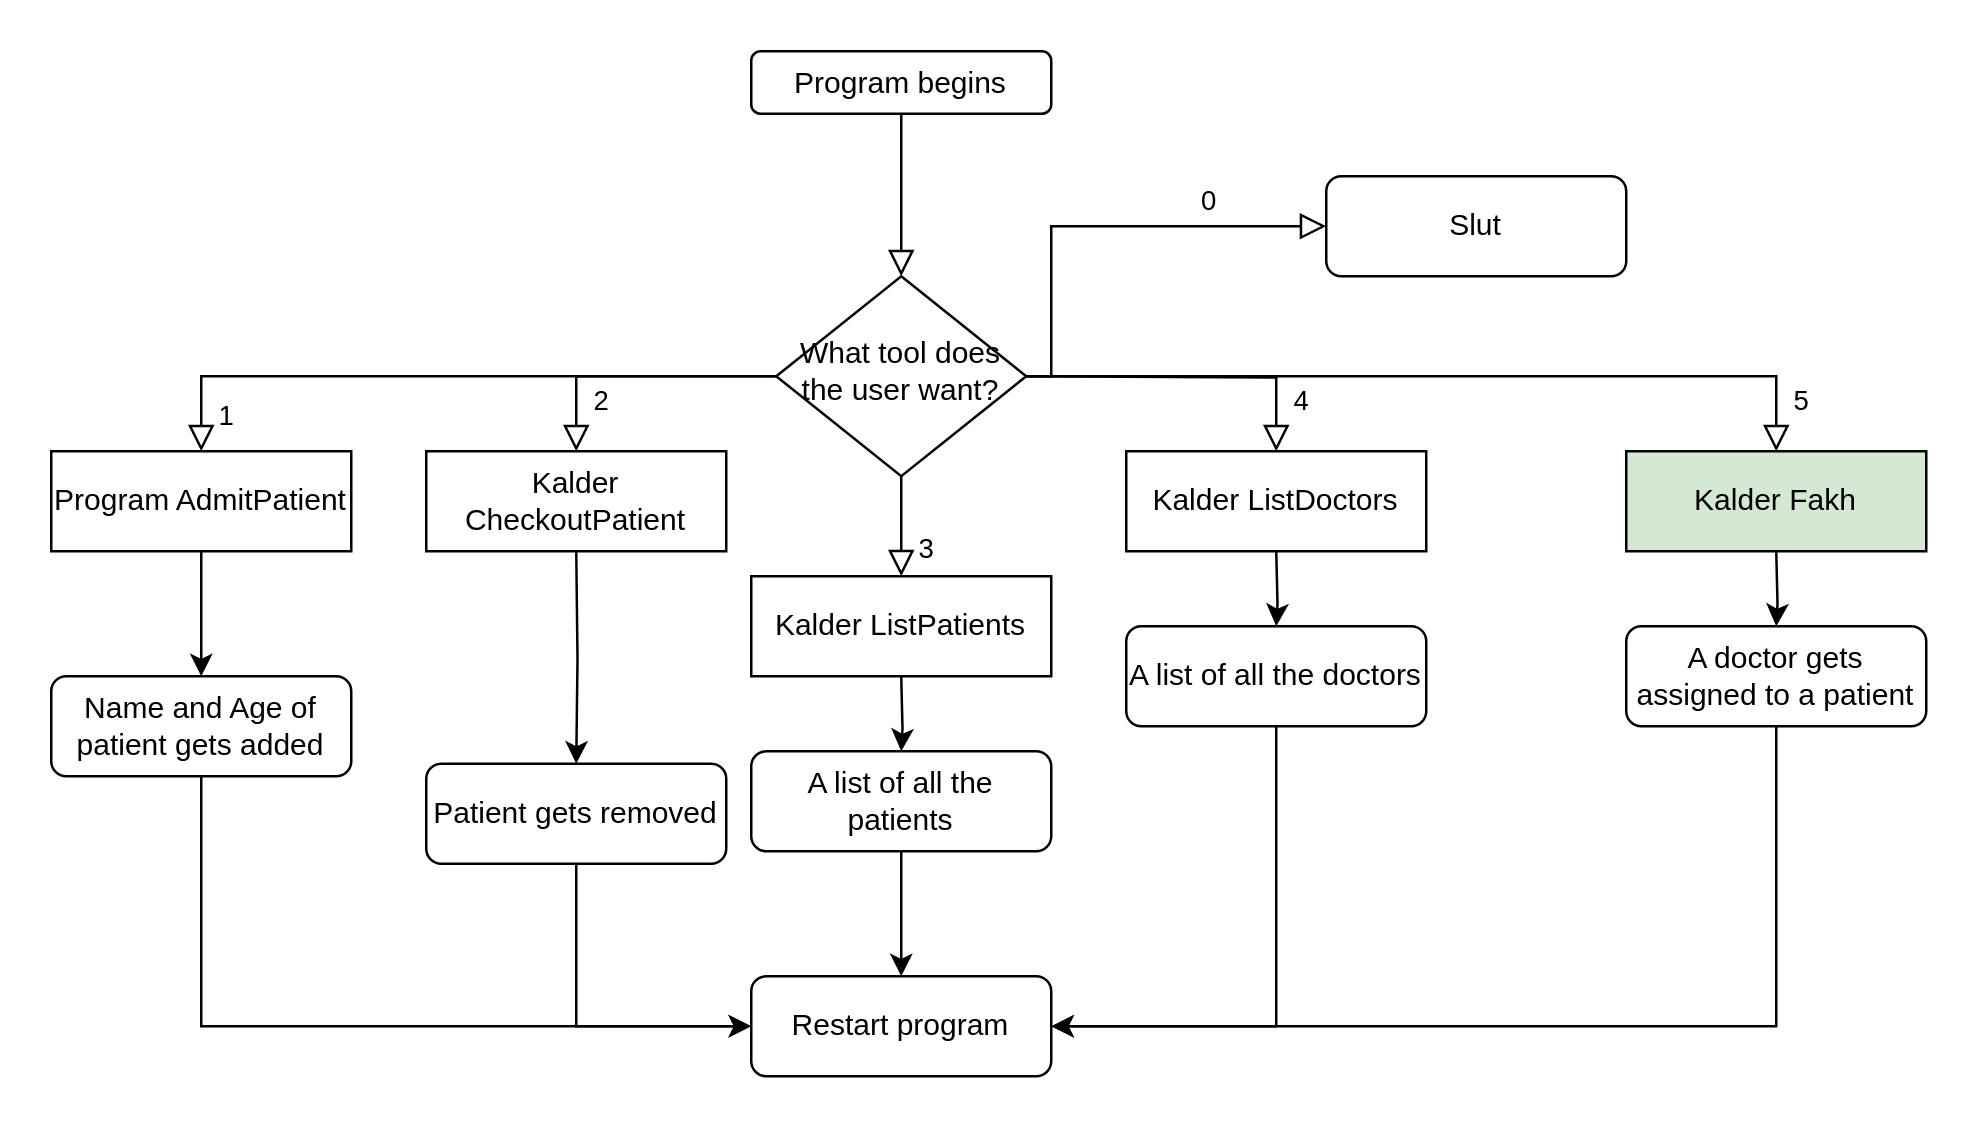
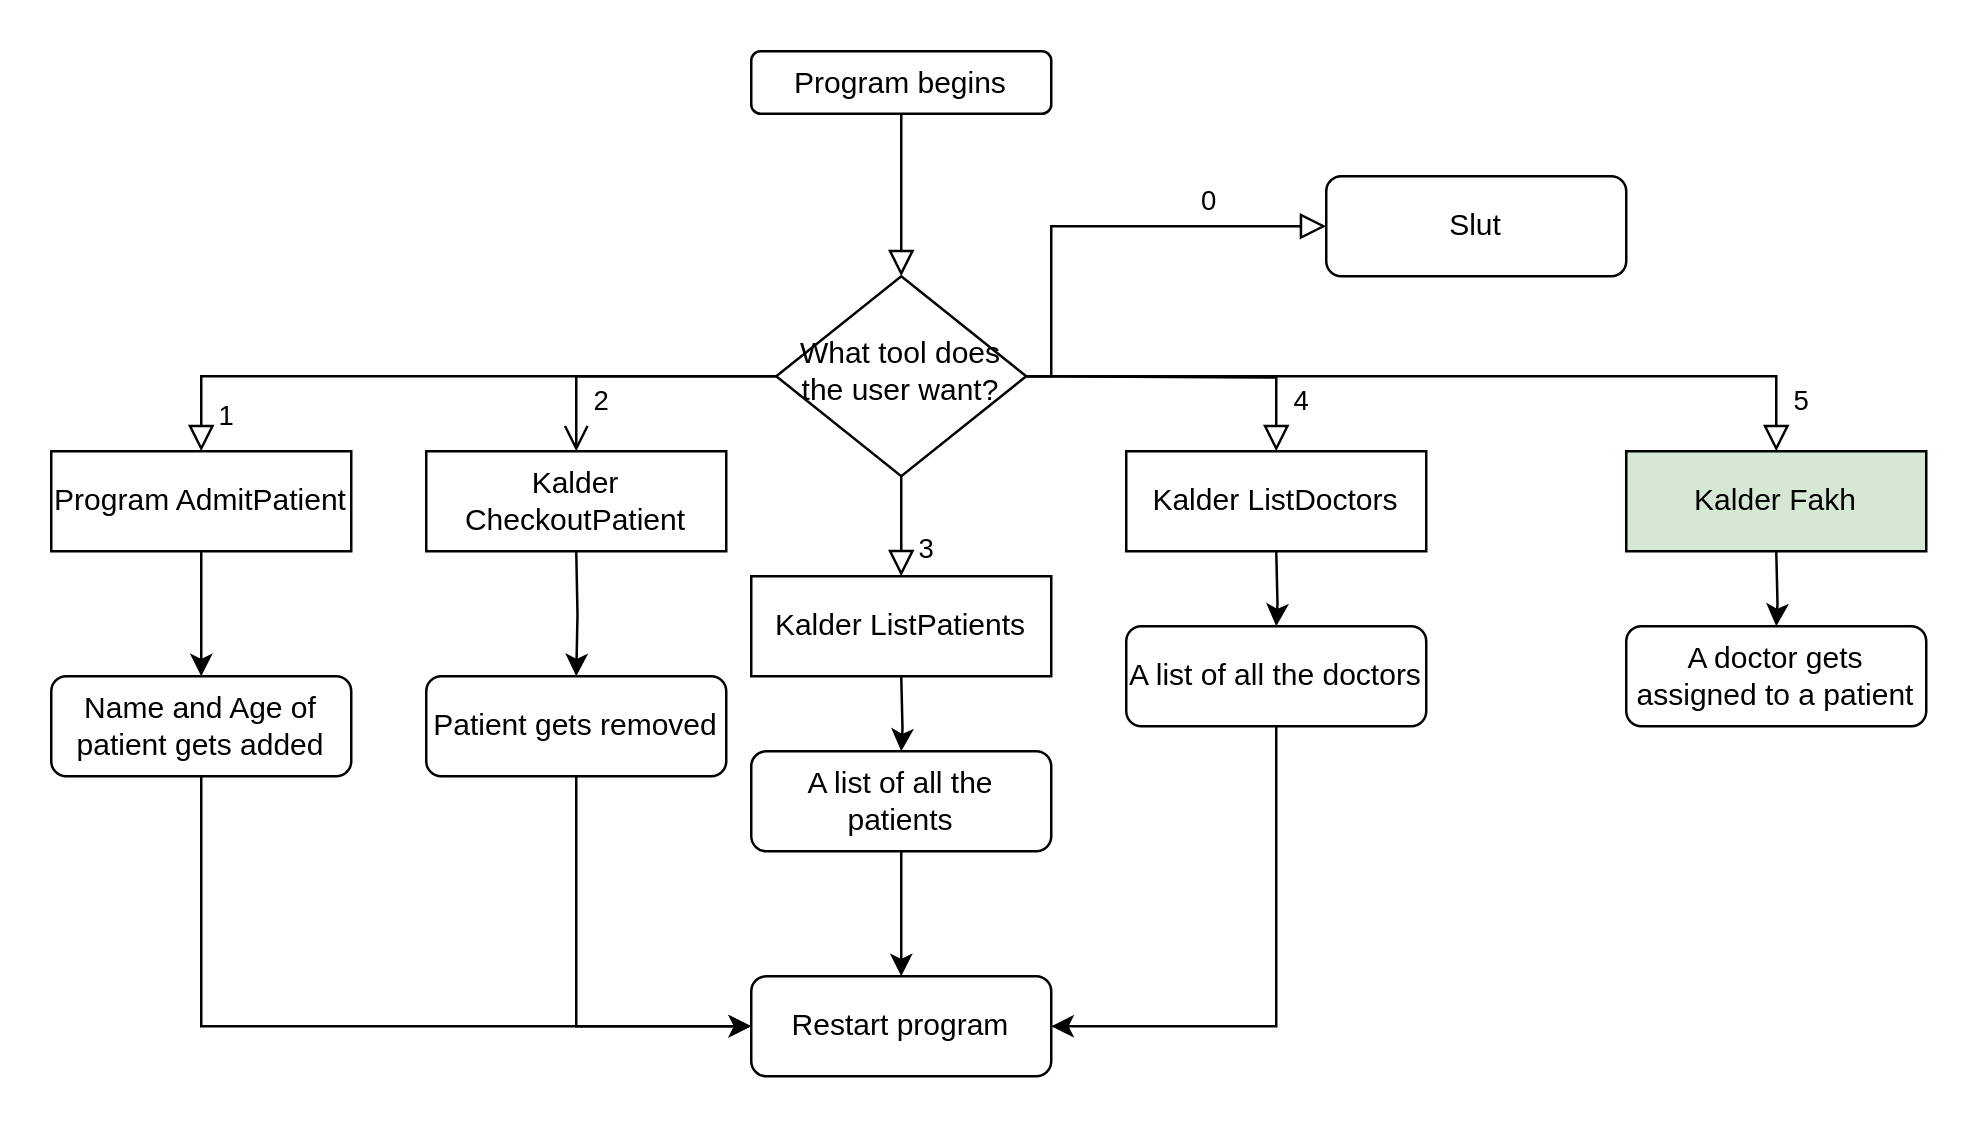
edge "What tool does the user want?" -> "Kalder CheckoutPatient": arrowhead block -> open
node "Patient gets removed": moved (576, 814) -> (576, 726)
edge "A doctor gets assigned to a patient" -> "Restart program": removed
